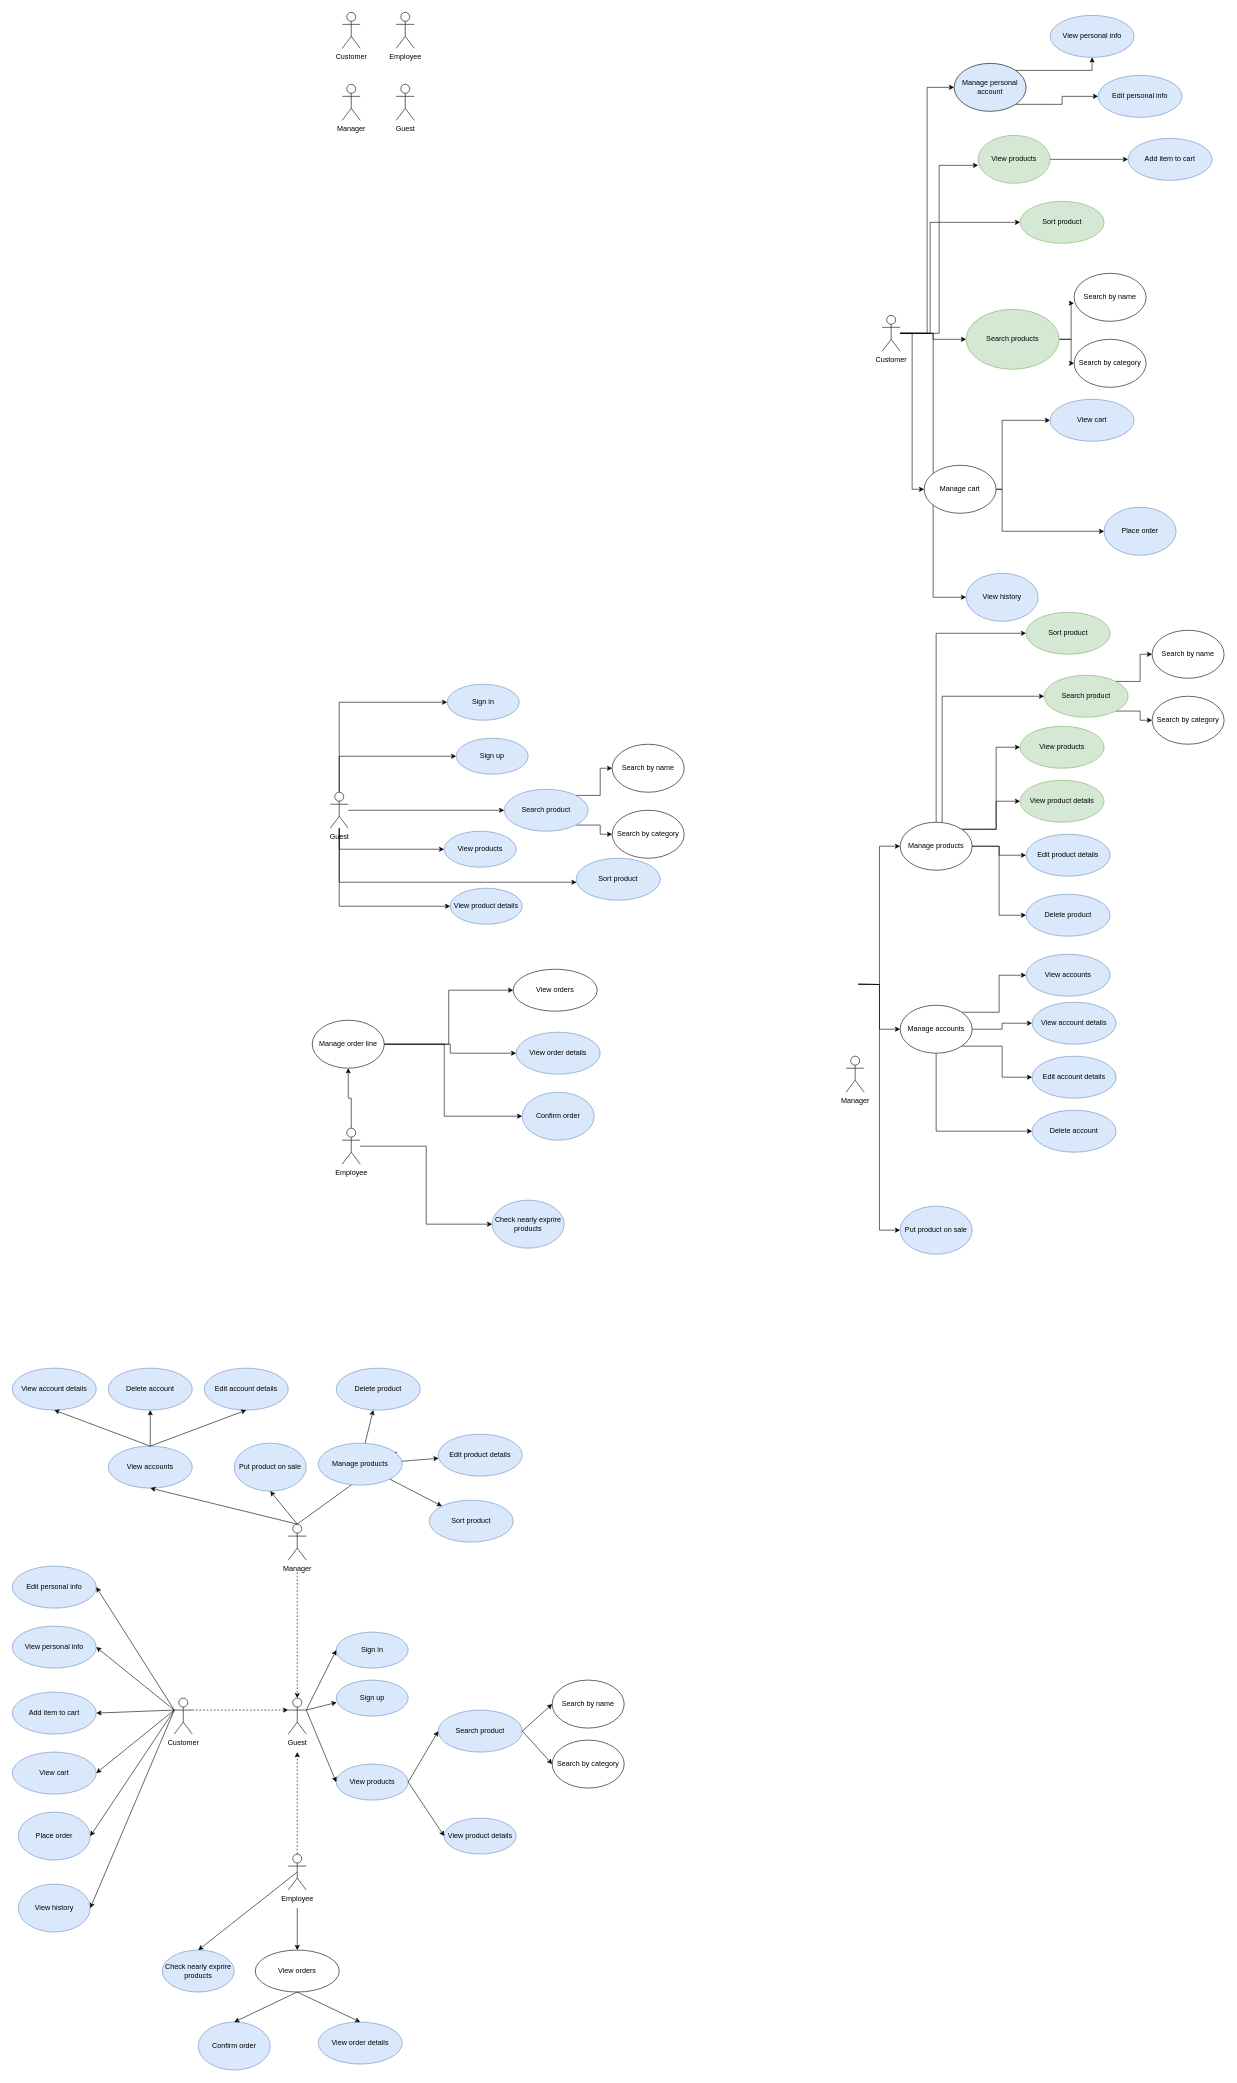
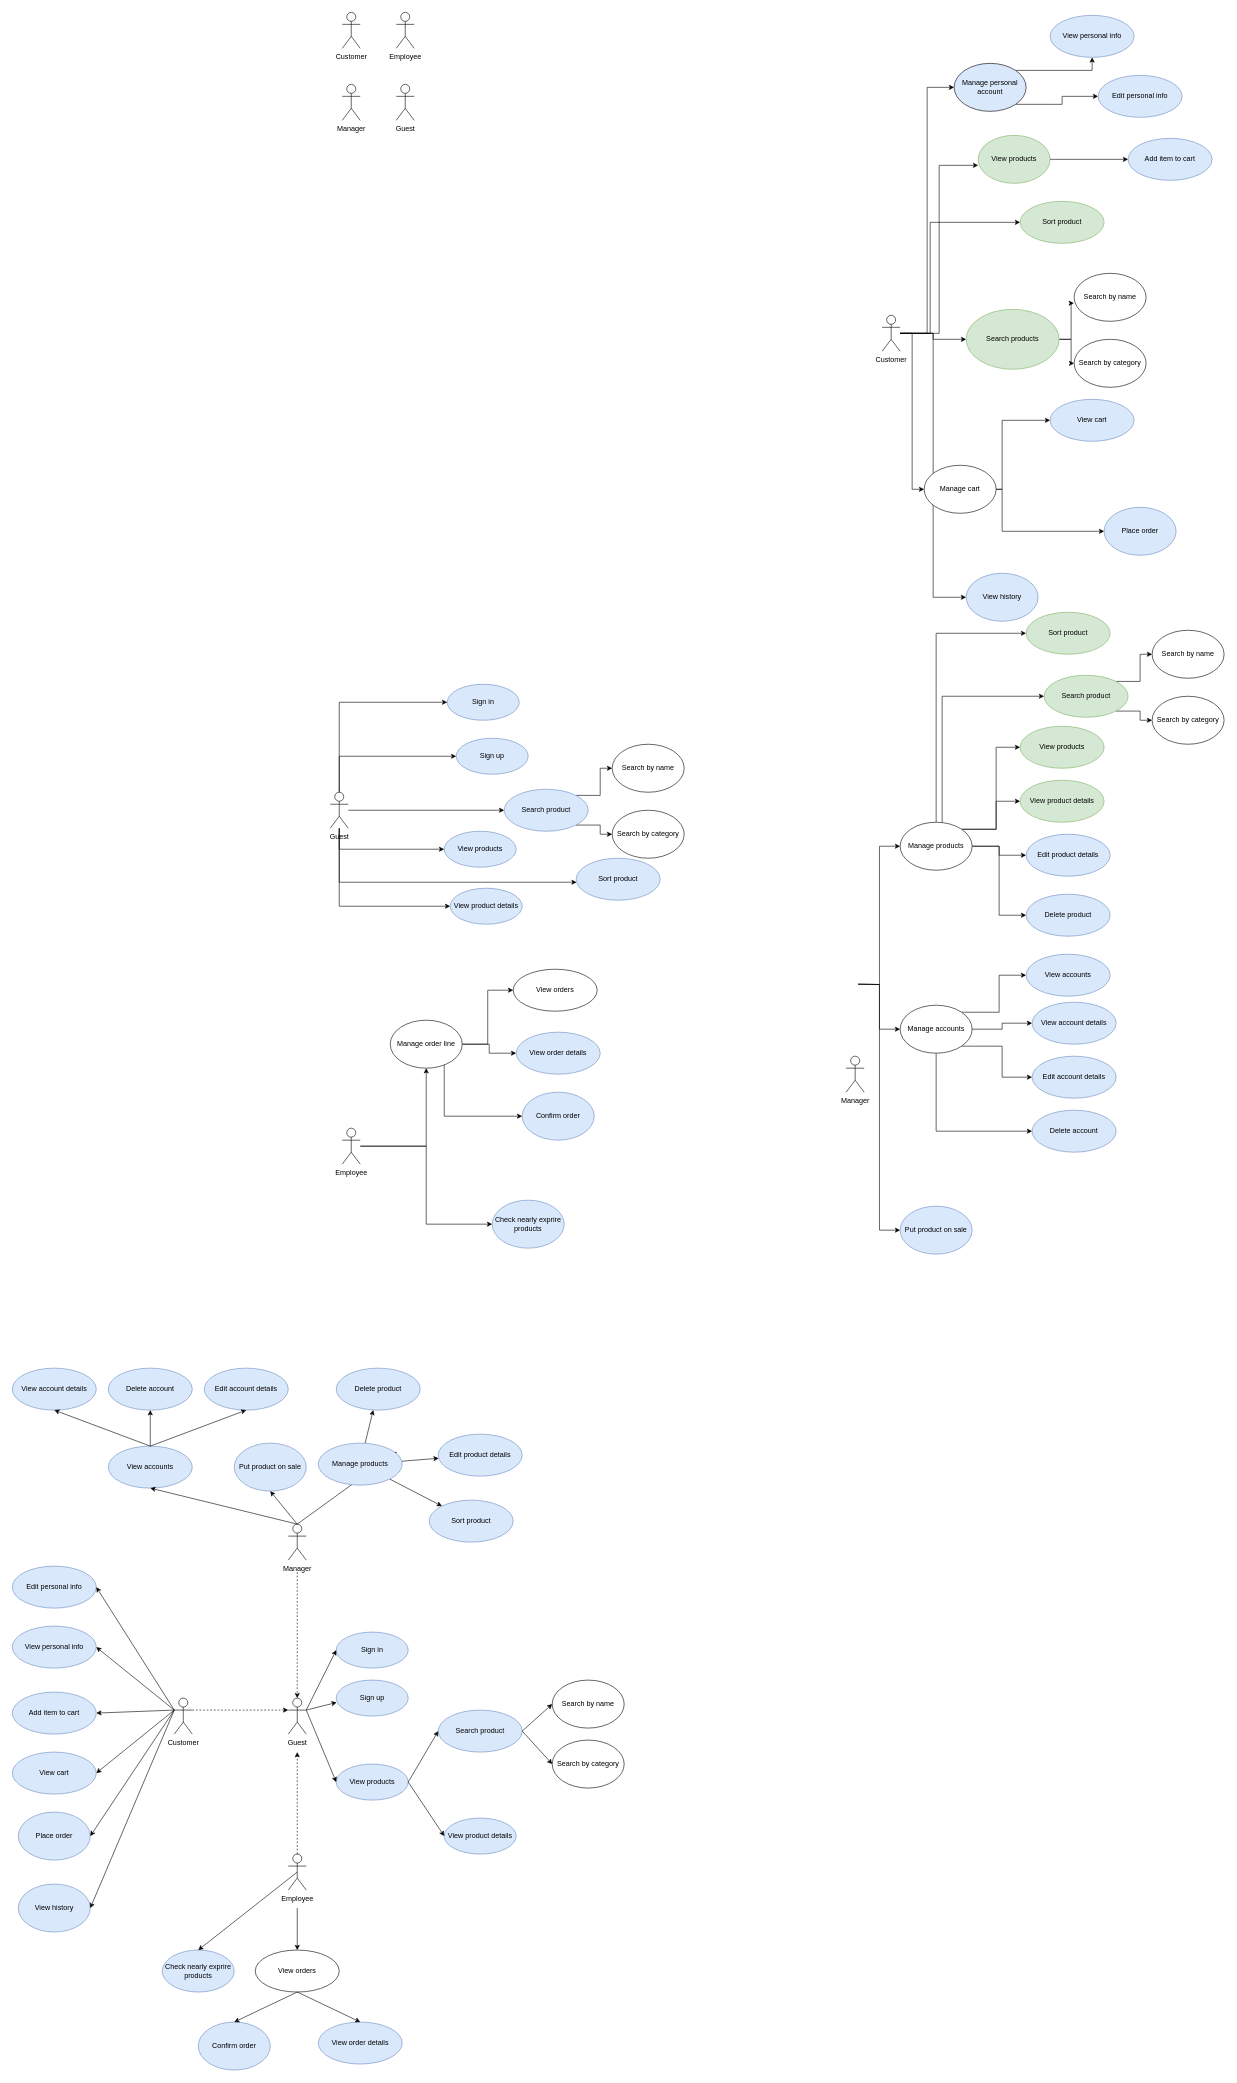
node "Manage order line": moved (348, 1044) -> (426, 1044)
